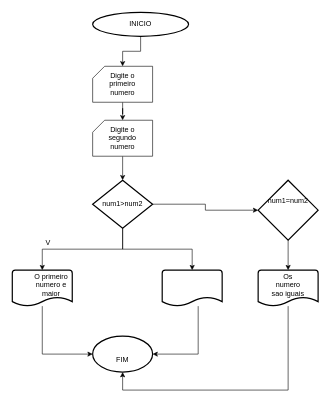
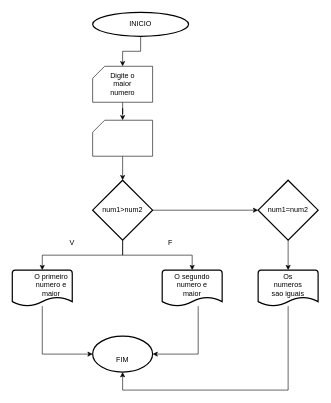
node "Digite o primeiro numero": label "Digite o primeiro numero" -> "Digite o maior numero"
node "Digite o segundo numero": removed
node "num1=num2": moved (288, 201) -> (288, 210)
node "num1>num2": size 60x48 -> 60x60
node "V": moved (48, 243) -> (72, 243)
node "F": added
node "O segundo numero e maior": added
node "Os numero sao iguais": label "Os numero sao iguais" -> "Os numeros sao iguais"
